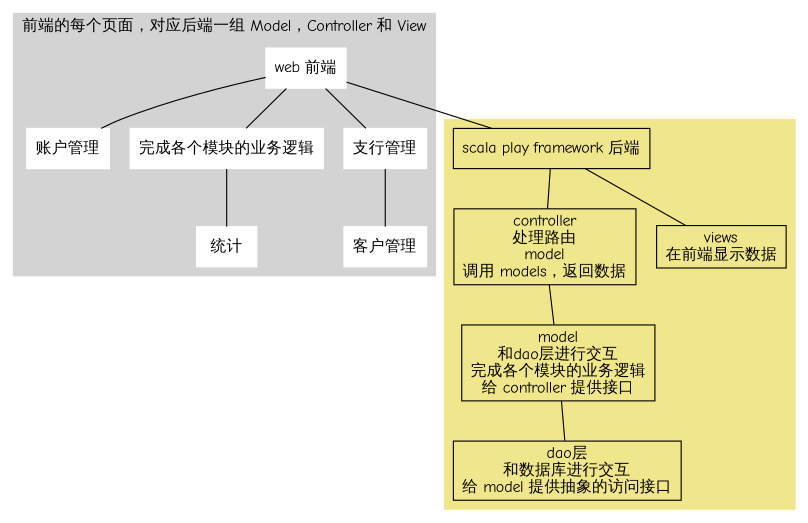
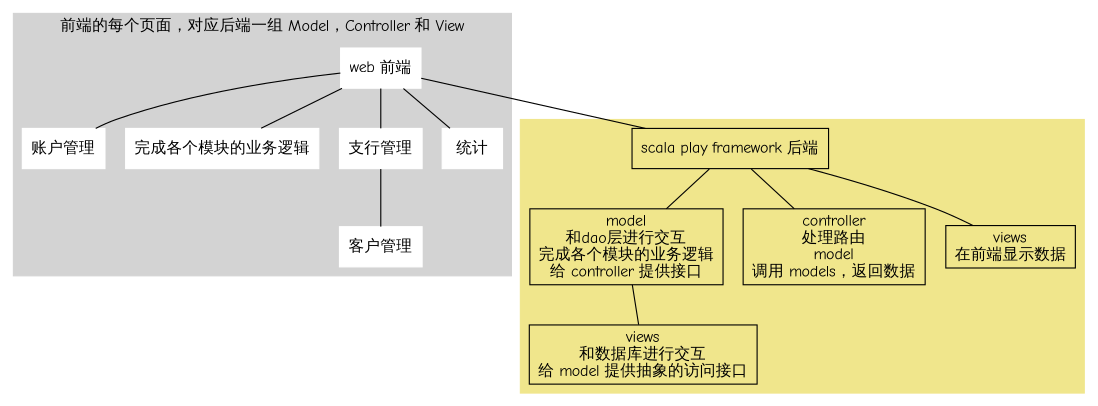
edge "完成各个模块的业务逻辑" -- "统计": now "web 前端" -- "统计"
edge "controller 处理路由 model 调用 models，返回数据" -- "model 和dao层进行交互 完成各个模块的业务逻辑 给 controller 提供接口": now "scala play framework 后端" -- "model 和dao层进行交互 完成各个模块的业务逻辑 给 controller 提供接口"
node "dao层 和数据库进行交互 给 model 提供抽象的访问接口": label "dao层 和数据库进行交互 给 model 提供抽象的访问接口" -> "views 和数据库进行交互 给 model 提供抽象的访问接口"
